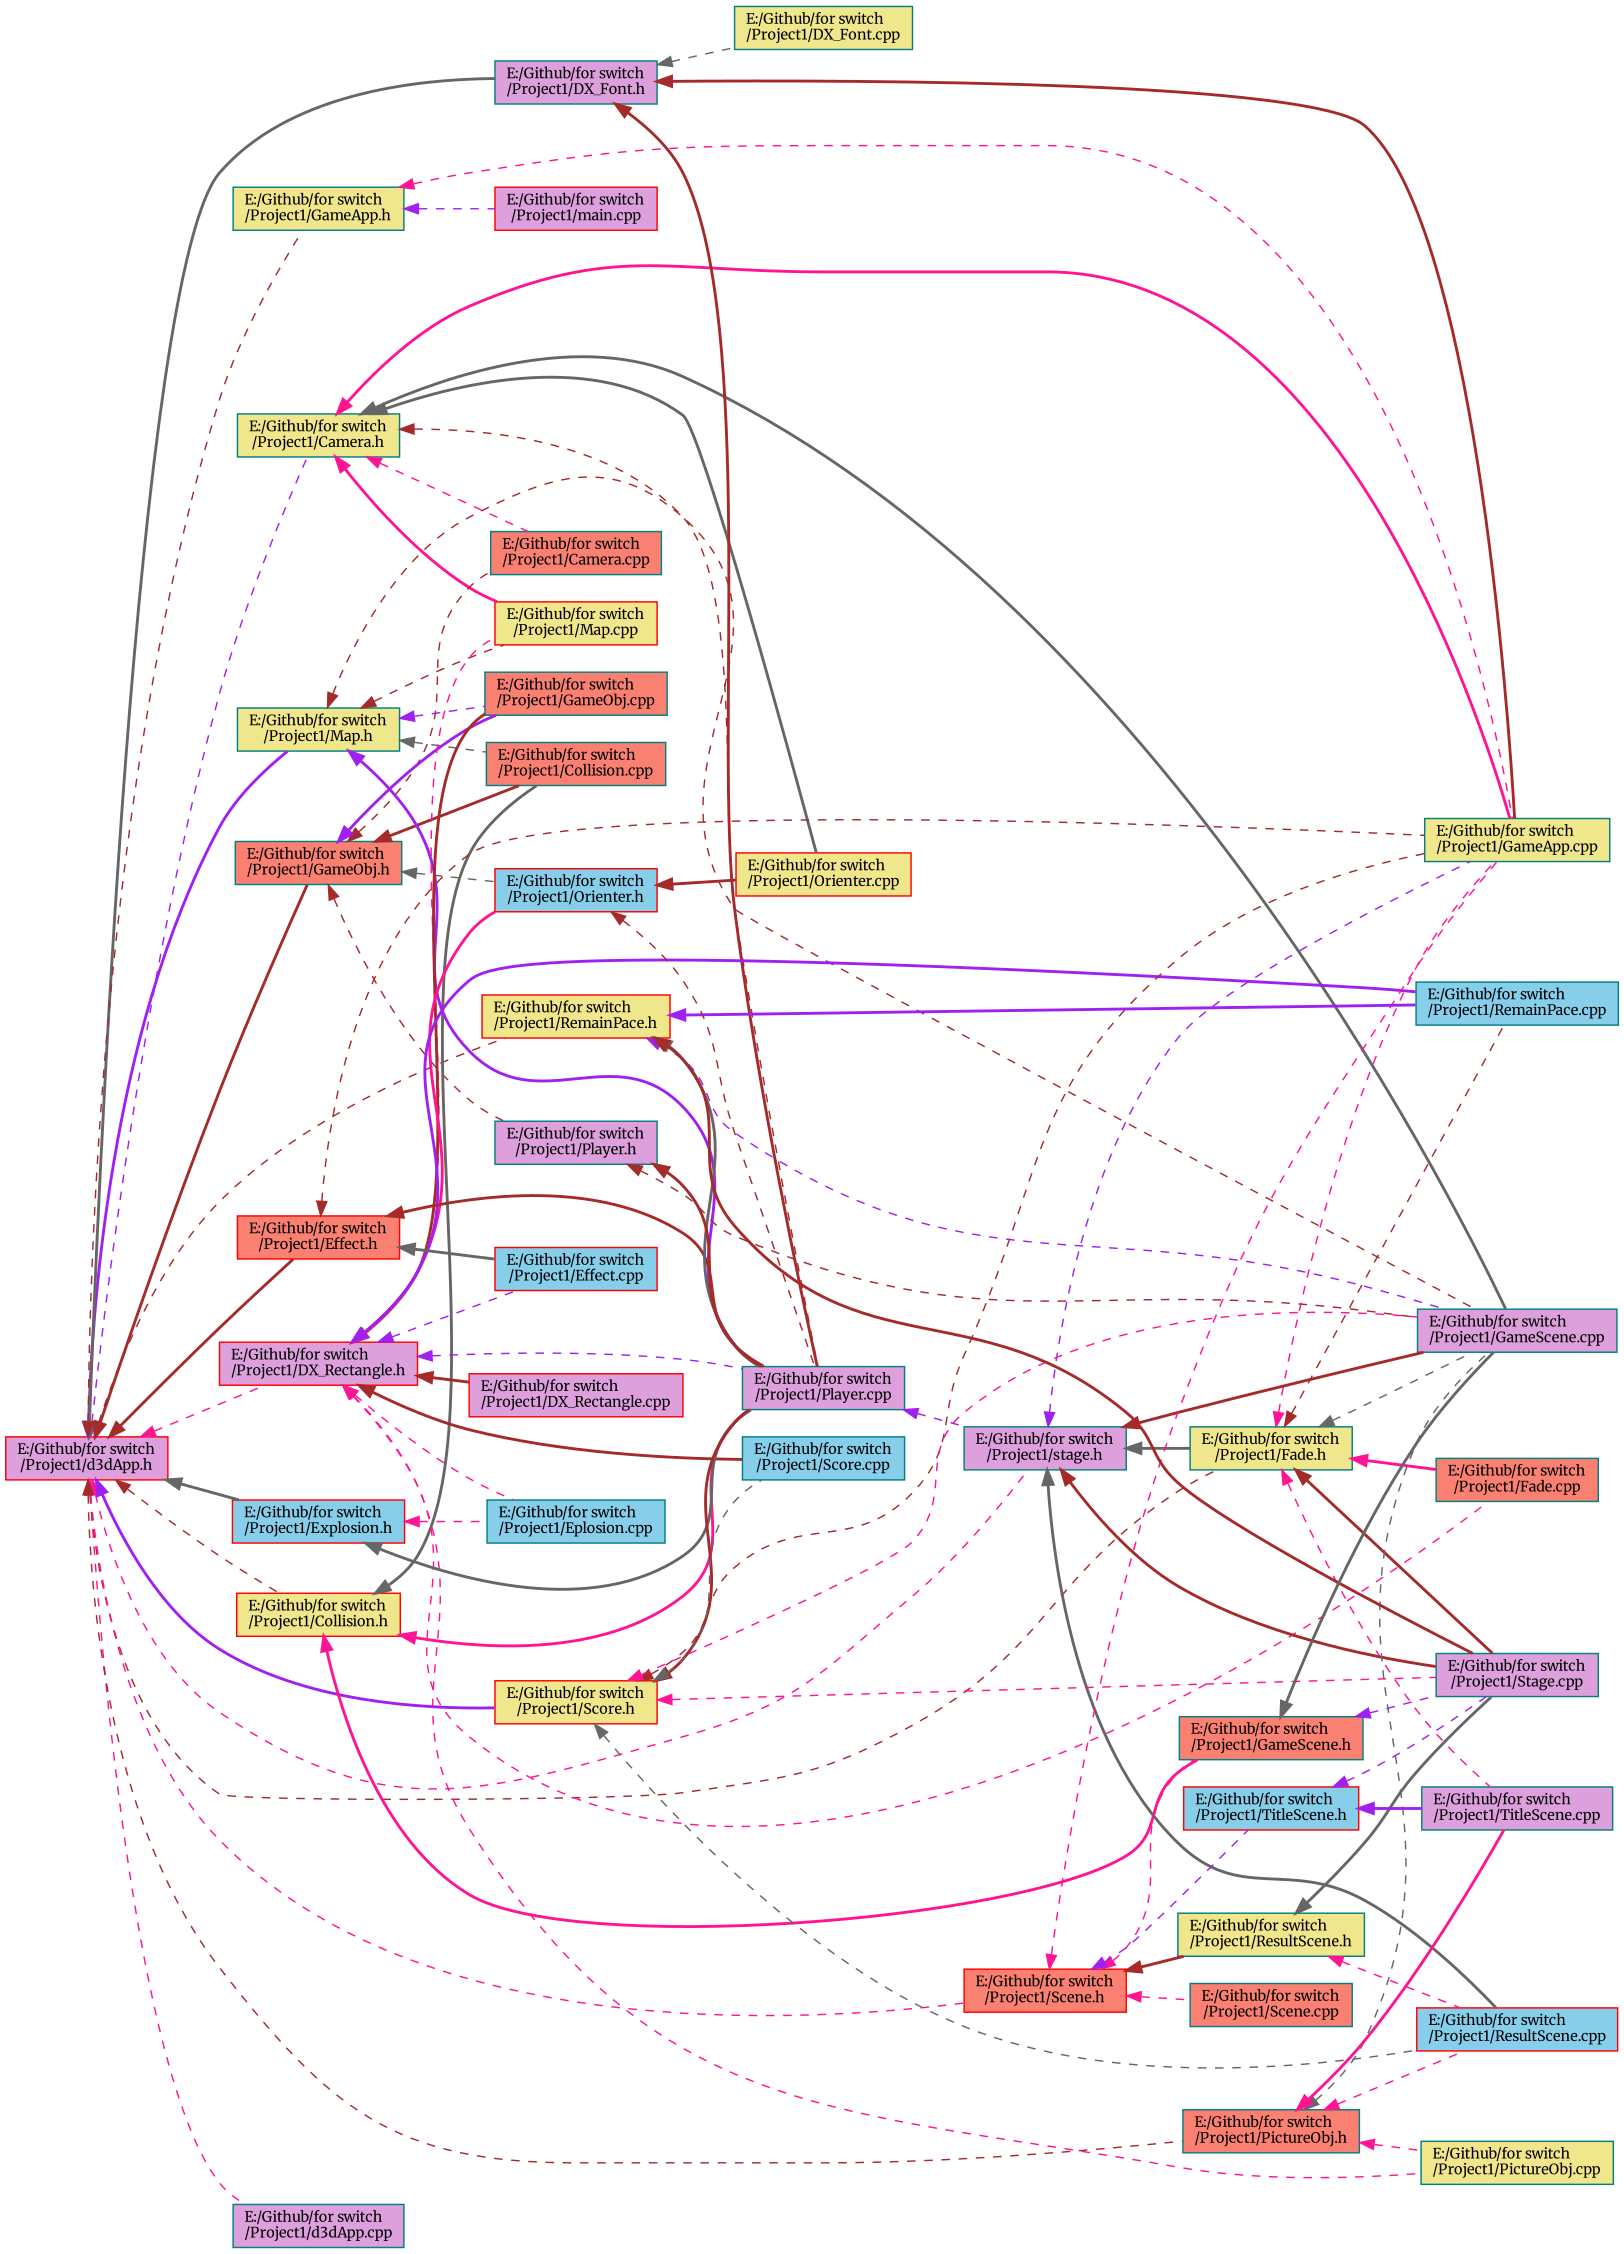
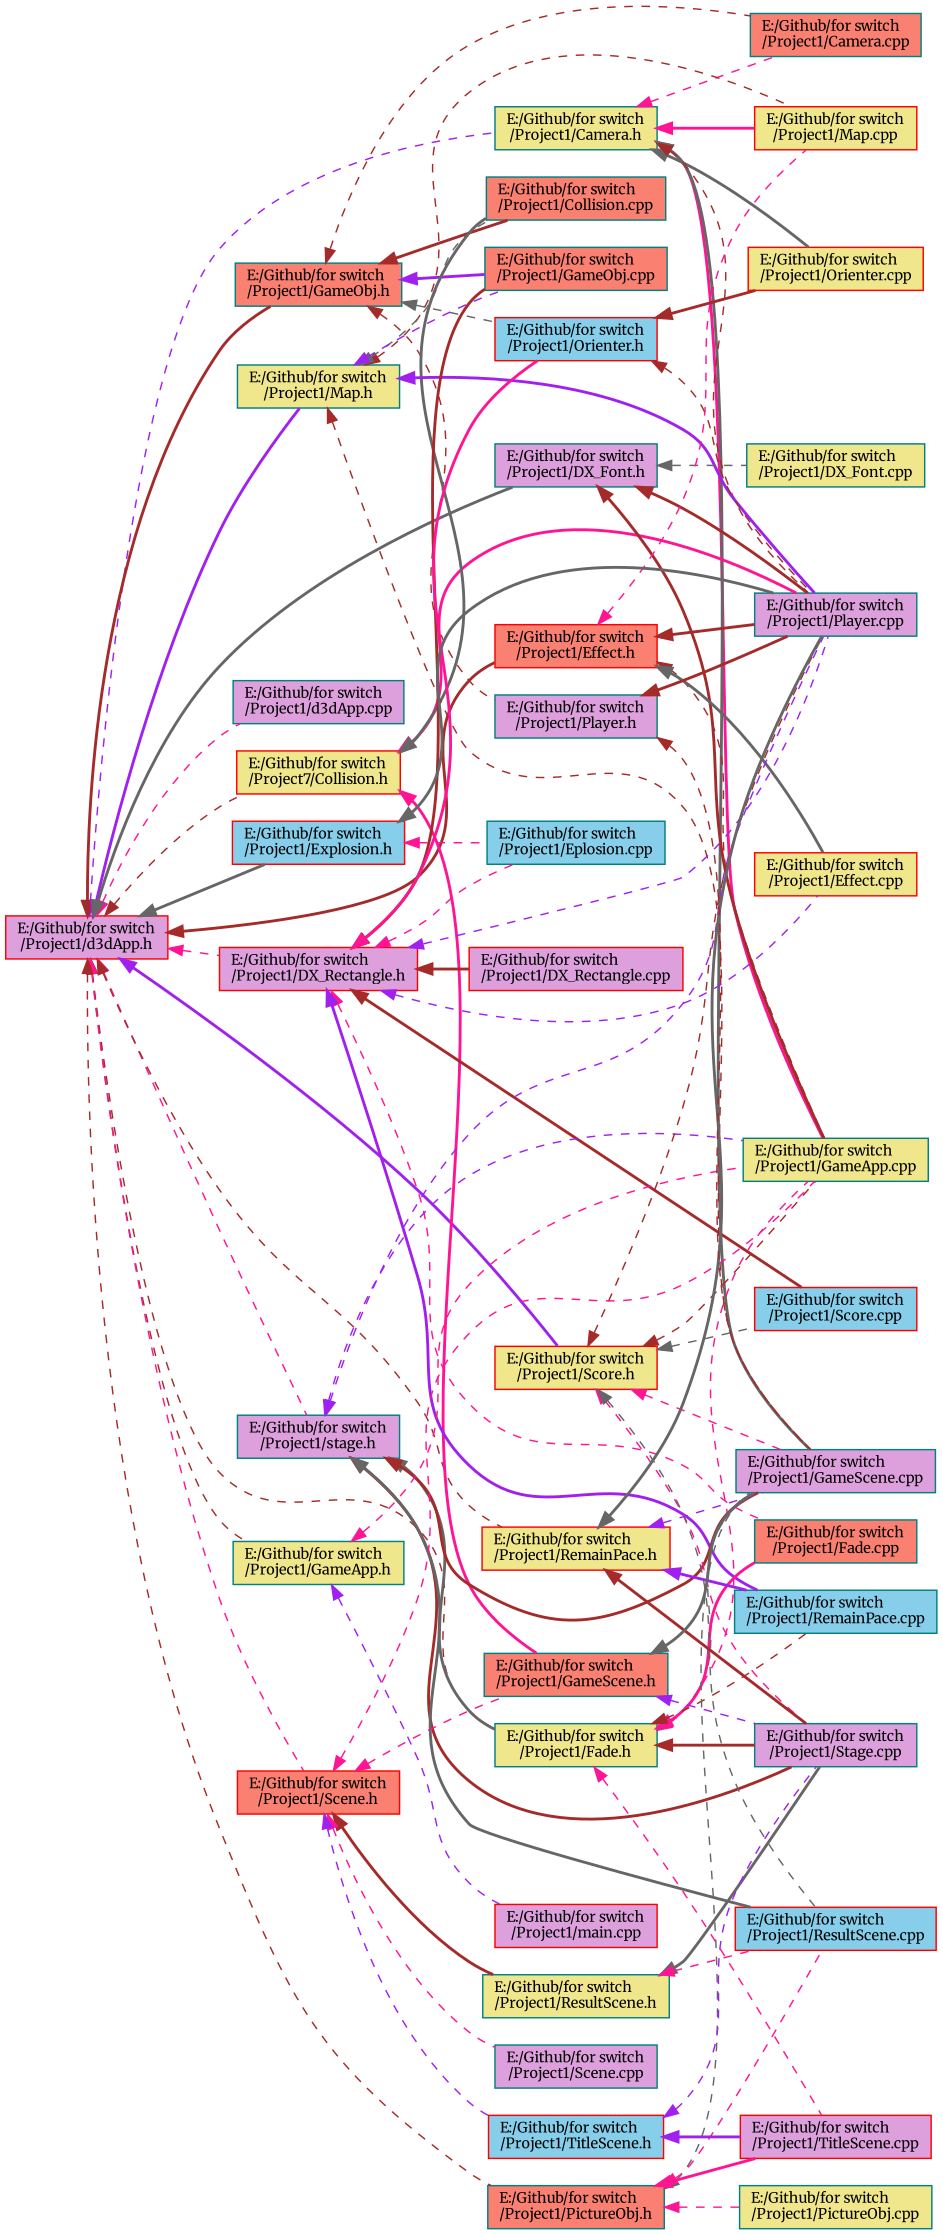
edge "E:/Github/for switch /Project1/Map.cpp" -> "E:/Github/for switch /Project1/DX_Rectangle.h": now "E:/Github/for switch /Project1/Map.cpp" -> "E:/Github/for switch /Project1/Effect.h"
node "E:/Github/for switch /Project1/Effect.cpp": fillcolor skyblue -> khaki
edge "E:/Github/for switch /Project1/stage.h" -> "E:/Github/for switch /Project1/Player.cpp": reversed
node "E:/Github/for switch /Project1/Score.cpp": color teal -> red
edge "E:/Github/for switch /Project1/Player.cpp" -> "E:/Github/for switch /Project1/Score.h": style bold -> dashed
node "E:/Github/for switch /Project1/Collision.h": label "E:/Github/for switch /Project1/Collision.h" -> "E:/Github/for switch /Project7/Collision.h"
node "E:/Github/for switch /Project1/TitleScene.cpp": color teal -> red
node "E:/Github/for switch /Project1/Scene.cpp": fillcolor salmon -> plum
edge "E:/Github/for switch /Project1/PictureObj.cpp" -> "E:/Github/for switch /Project1/DX_Rectangle.h": removed
